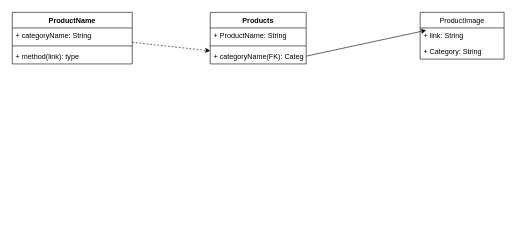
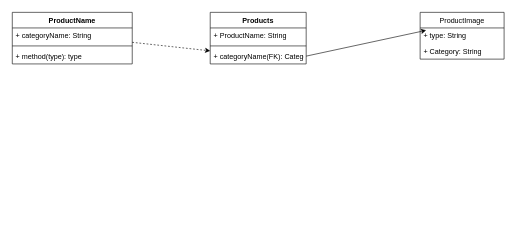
node "+ link: String": label "+ link: String" -> "+ type: String"
node "+ method(link): type": label "+ method(link): type" -> "+ method(type): type"
